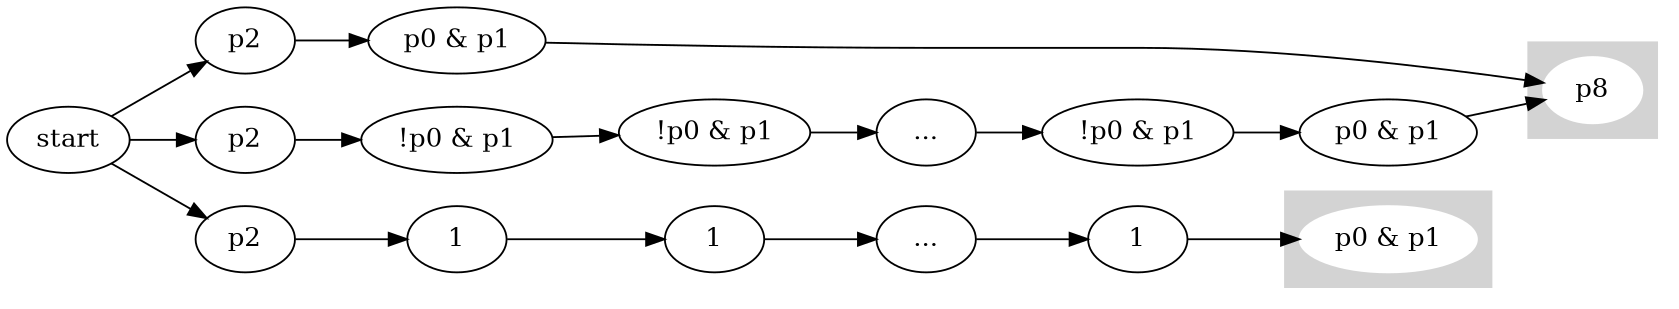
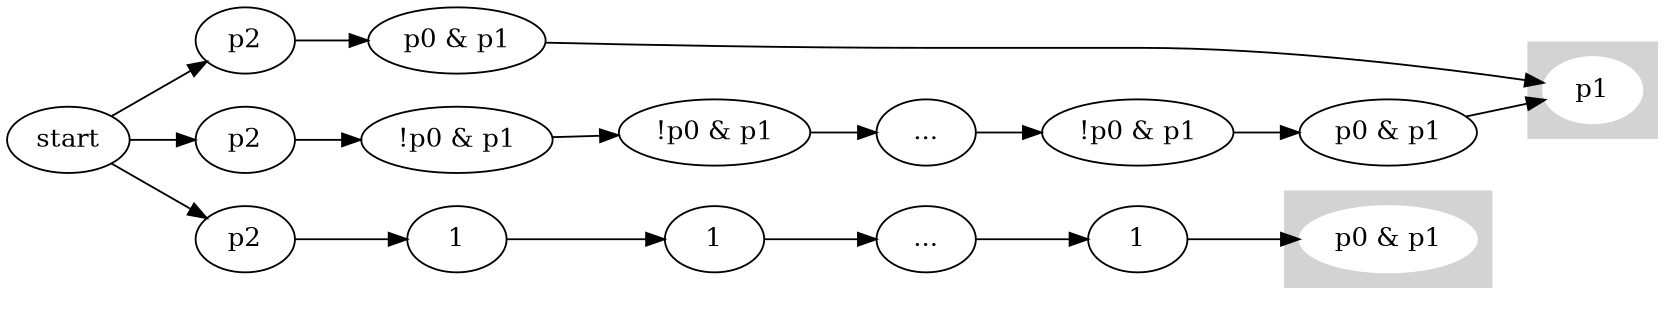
node "p8": label "p8" -> "p1"
